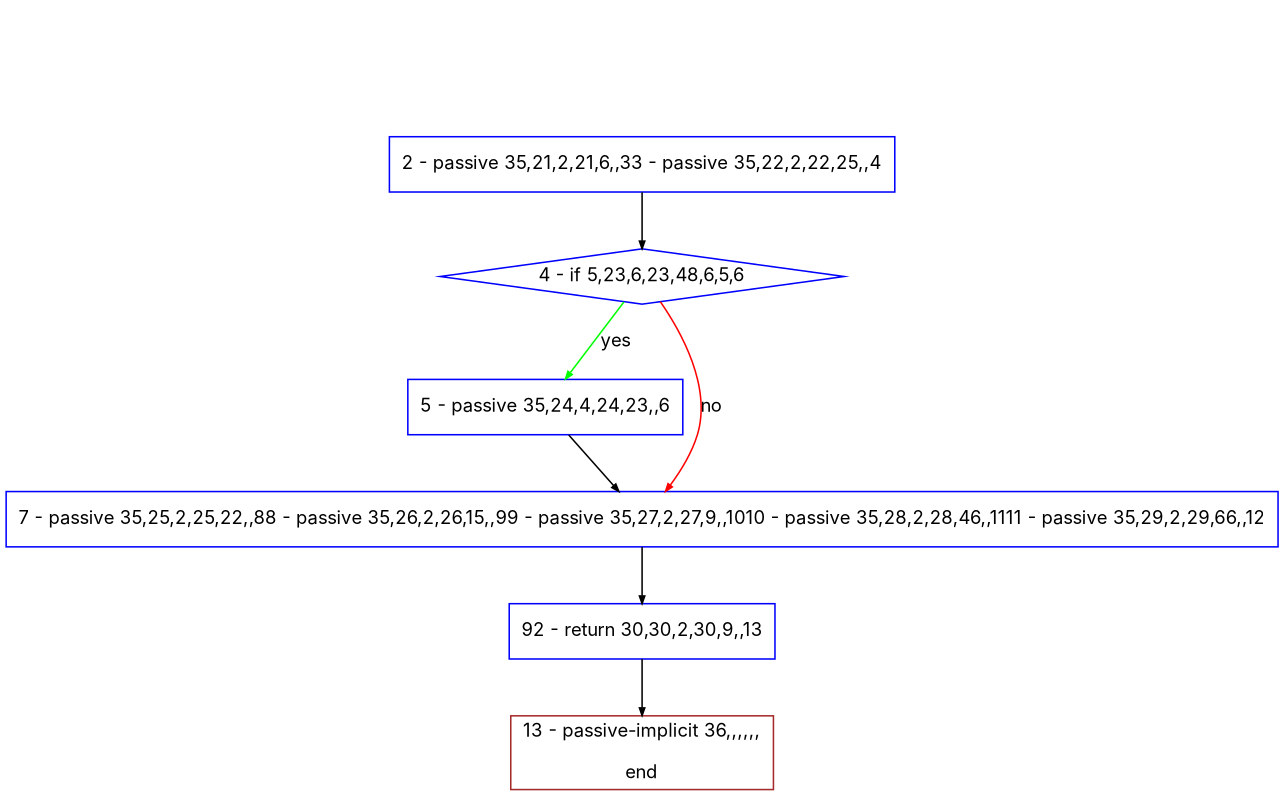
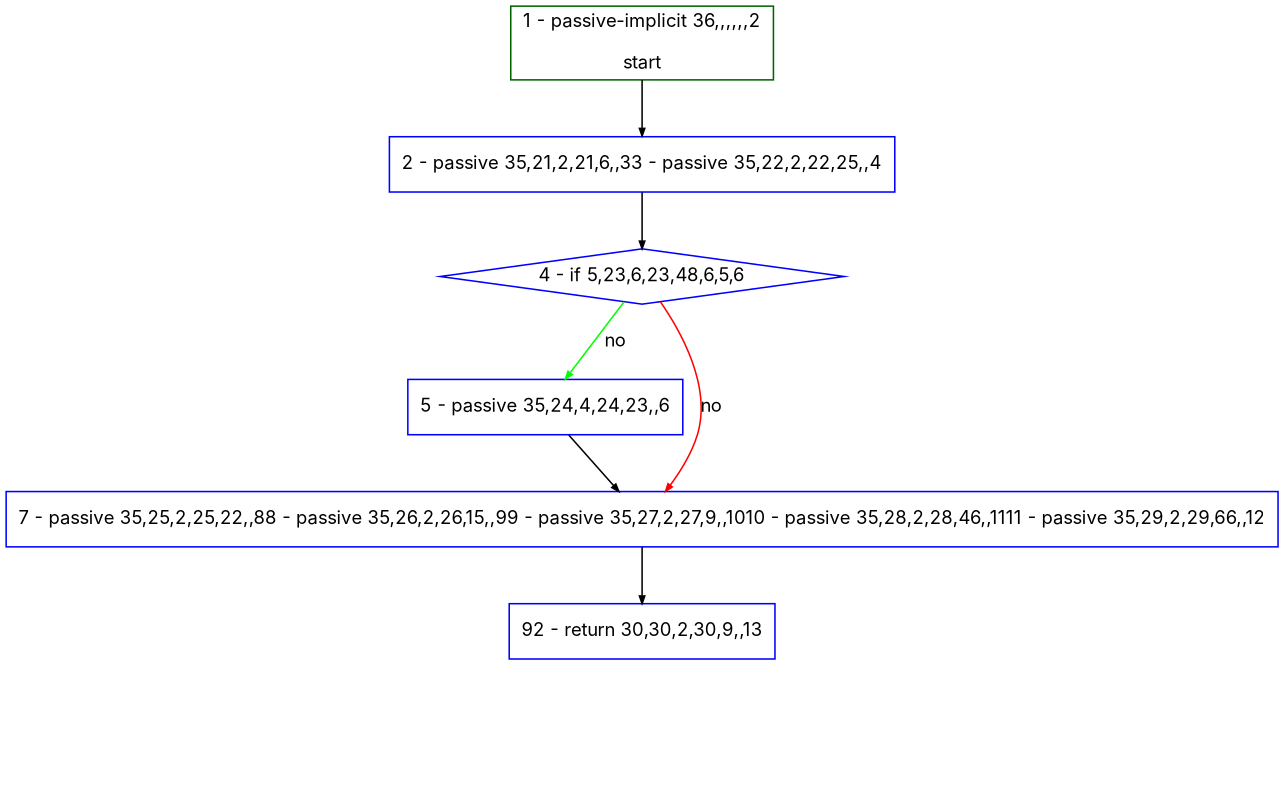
node "1 - passive-implicit 36,,,,,,2 start": added
edge "4 - if 5,23,6,23,48,6,5,6" -> "5 - passive 35,24,4,24,23,,6": label "yes" -> "no"
node "13 - passive-implicit 36,,,,,, end": removed
